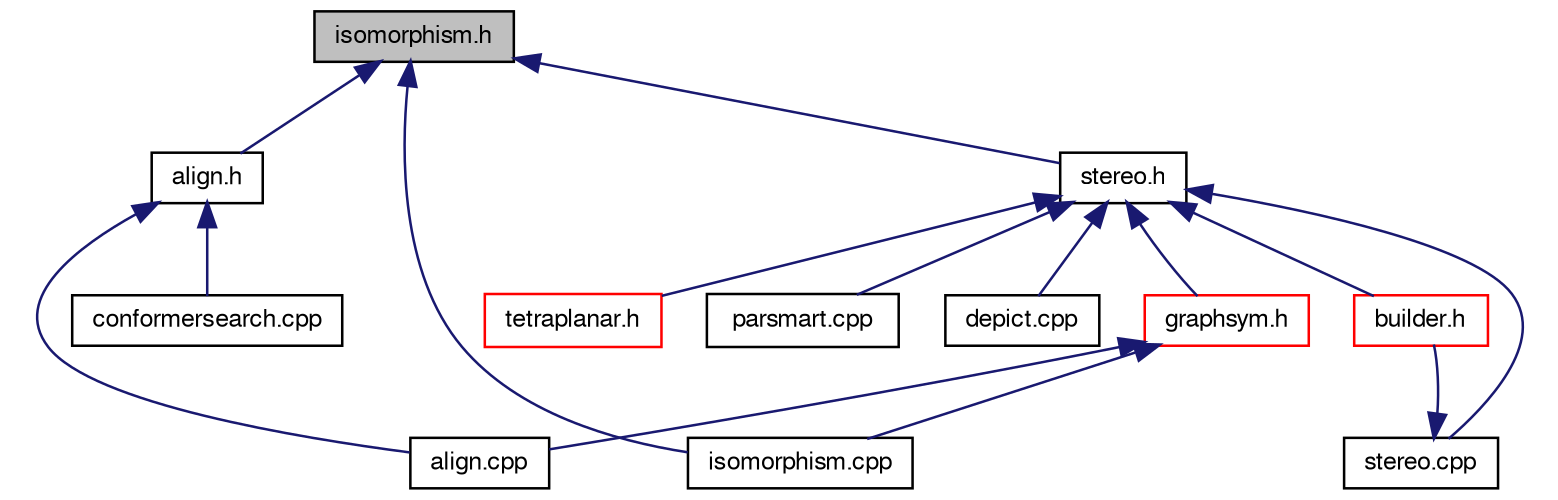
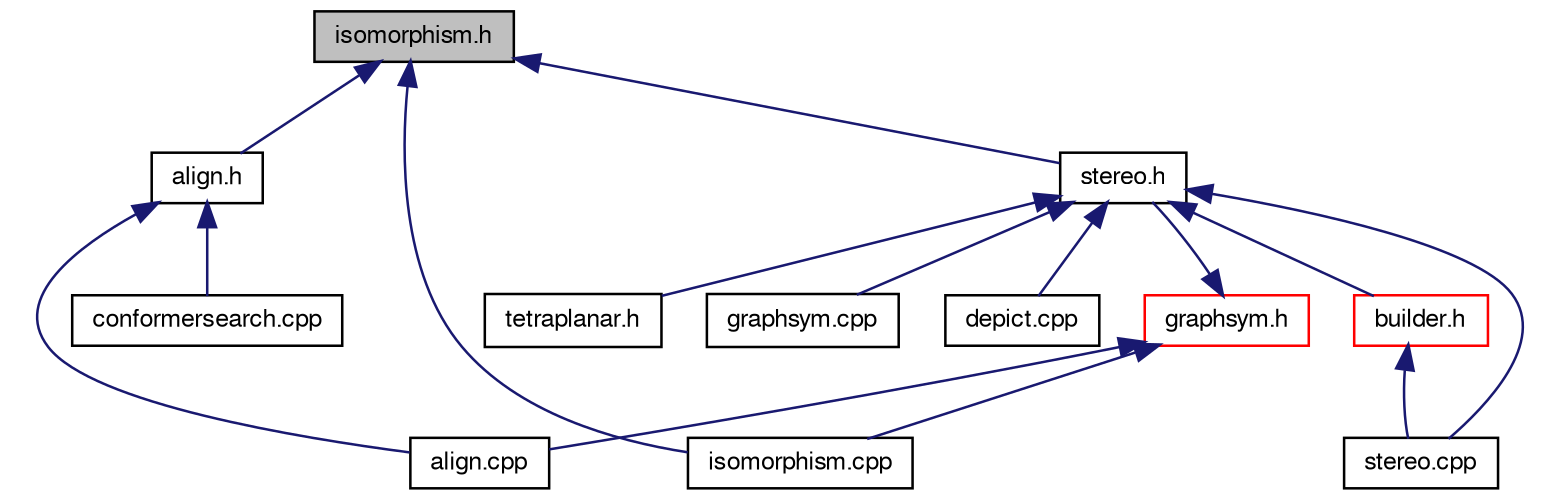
edge "graphsym.h" -> "stereo.h": reversed
node "tetraplanar.h": color red -> black
node "parsmart.cpp": label "parsmart.cpp" -> "graphsym.cpp"
edge "builder.h" -> "stereo.cpp": reversed
